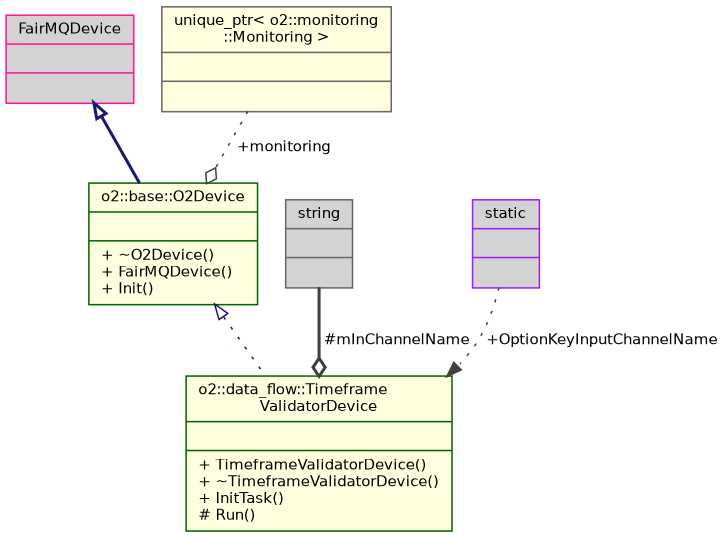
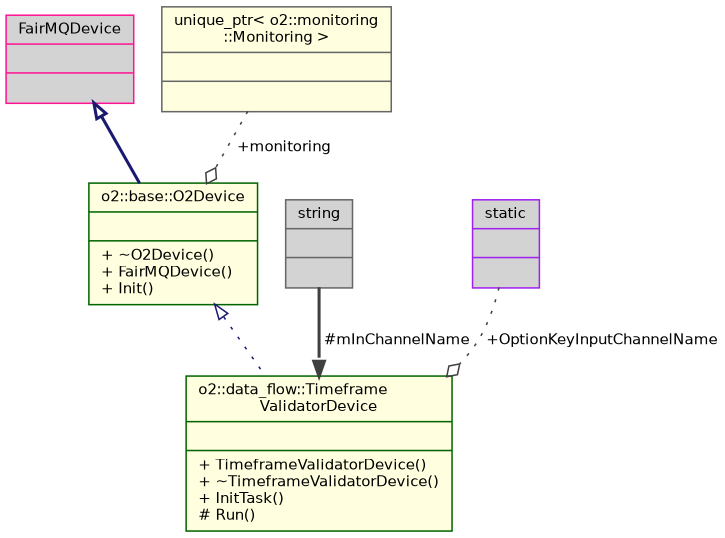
edge "string" -> "o2::data_flow::Timeframe": arrowhead odiamond -> normal
edge "static" -> "o2::data_flow::Timeframe": arrowhead normal -> odiamond
